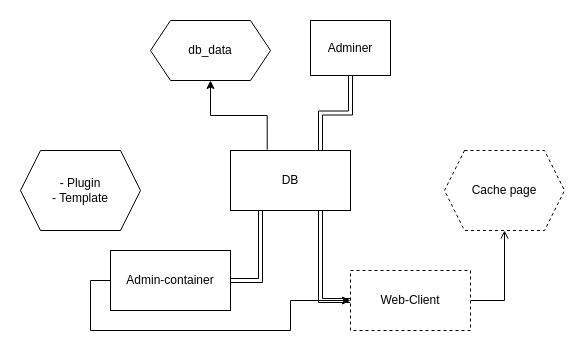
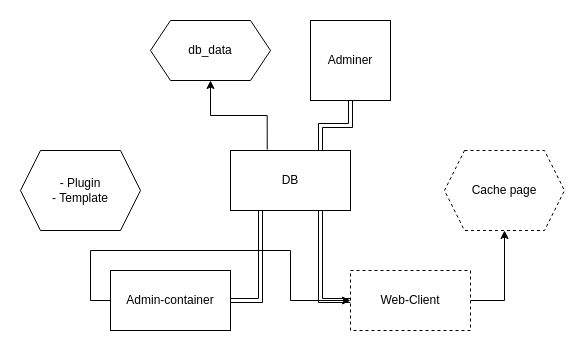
node "Adminer": size 80x55 -> 80x80
edge "Web-Client" -> "Cache page": arrowhead open -> classic
node "Admin-container": moved (171, 281) -> (171, 301)
